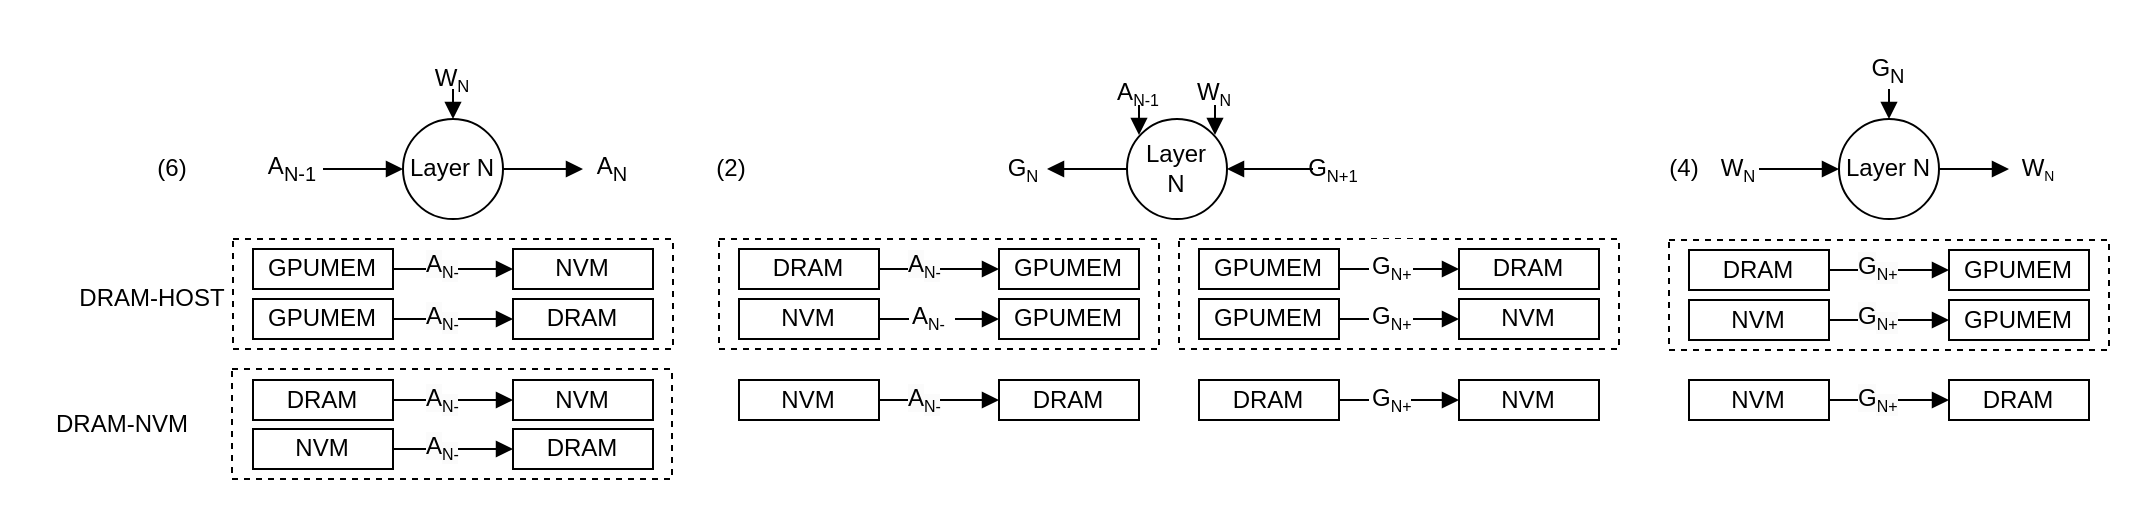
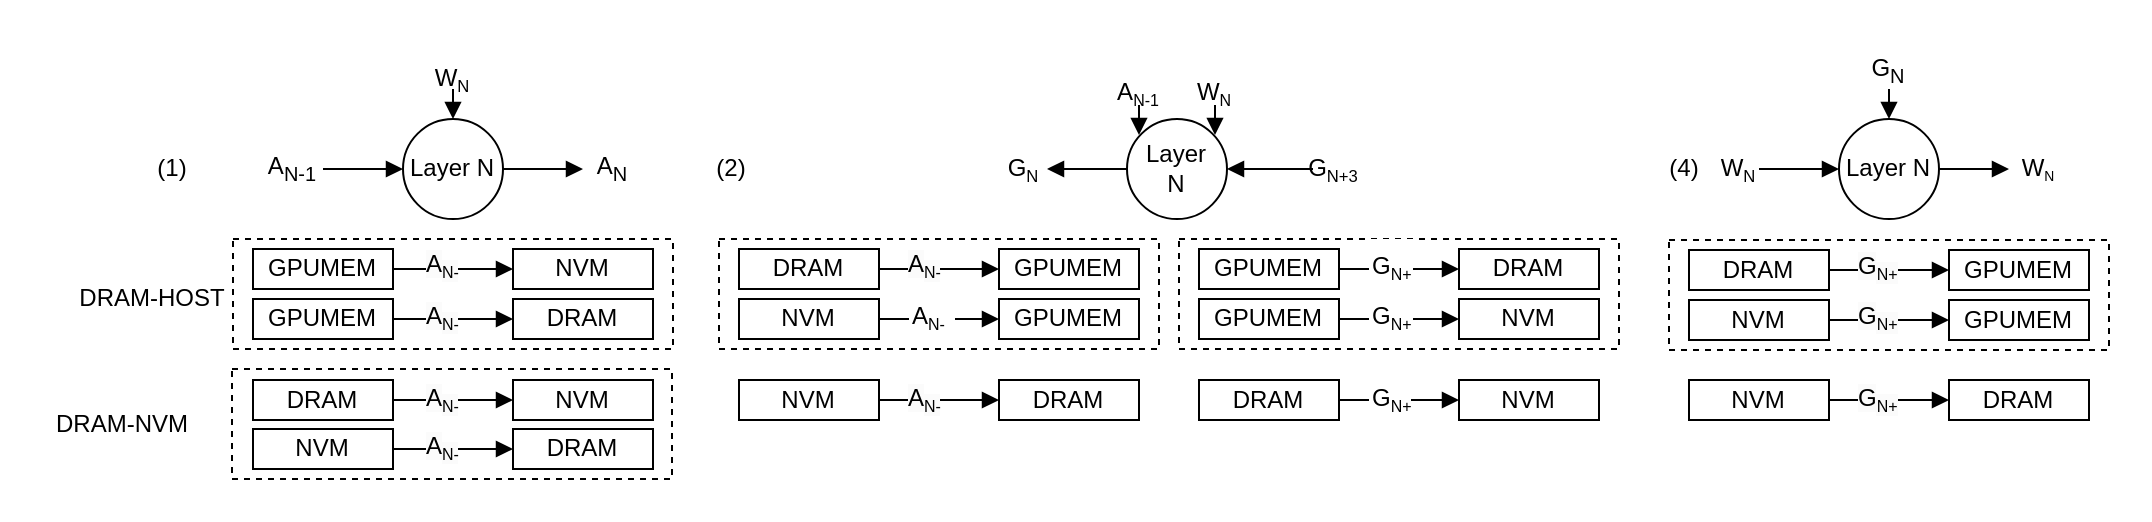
node "(6)": label "(6)" -> "(1)"
node "GN+1": label "GN+1" -> "GN+3"
